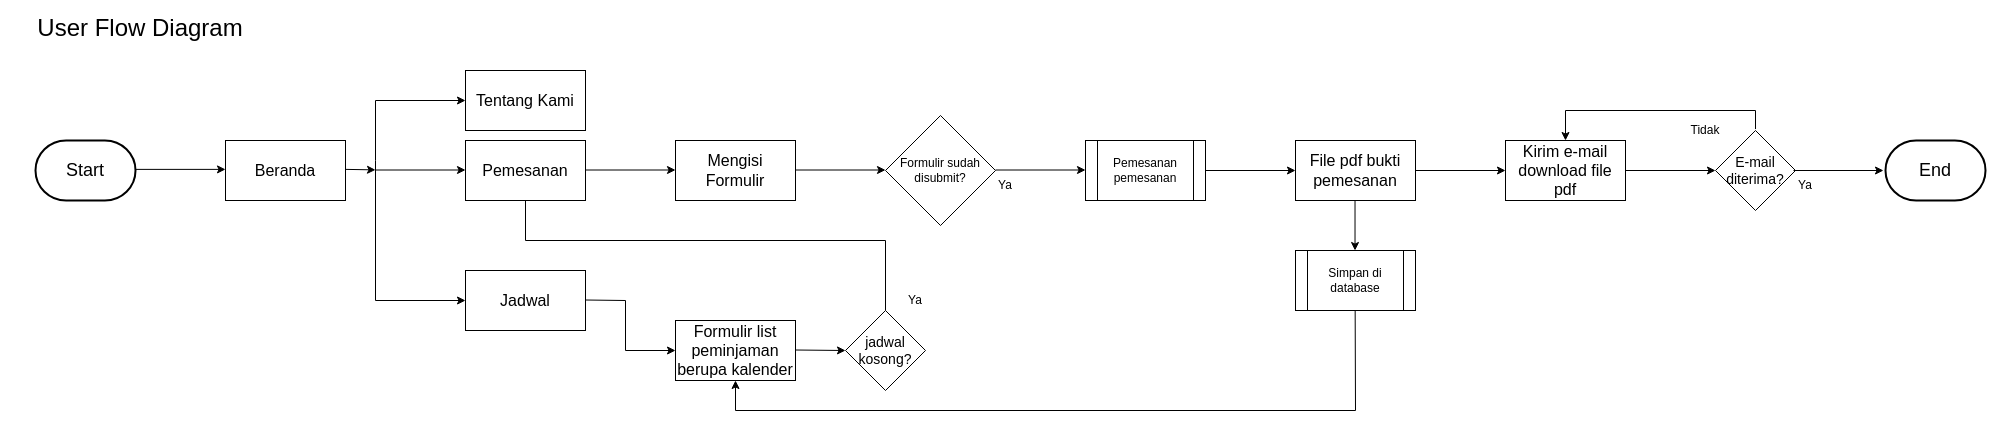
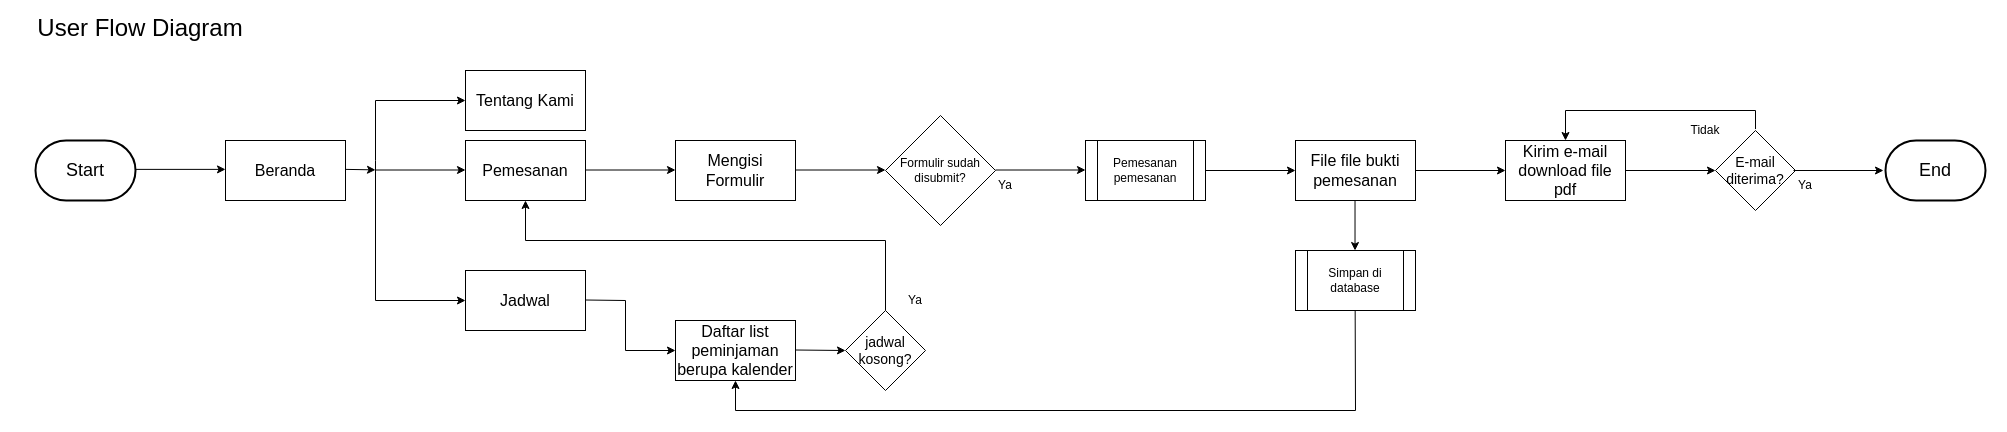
node "File pdf bukti pemesanan": label "File pdf bukti pemesanan" -> "File file bukti pemesanan"
edge "Pemesanan" -- "jadwal kosong?": arrowhead none -> classic
node "Formulir list peminjaman berupa kalender": label "Formulir list peminjaman berupa kalender" -> "Daftar list peminjaman berupa kalender"
